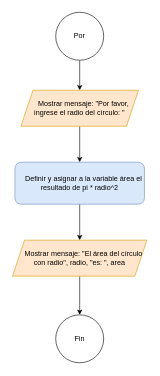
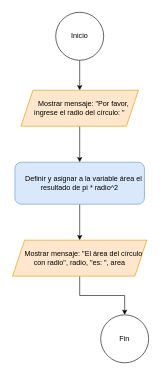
node "Por": label "Por" -> "Inicio"
node "Fin": moved (80, 339) -> (125, 339)
